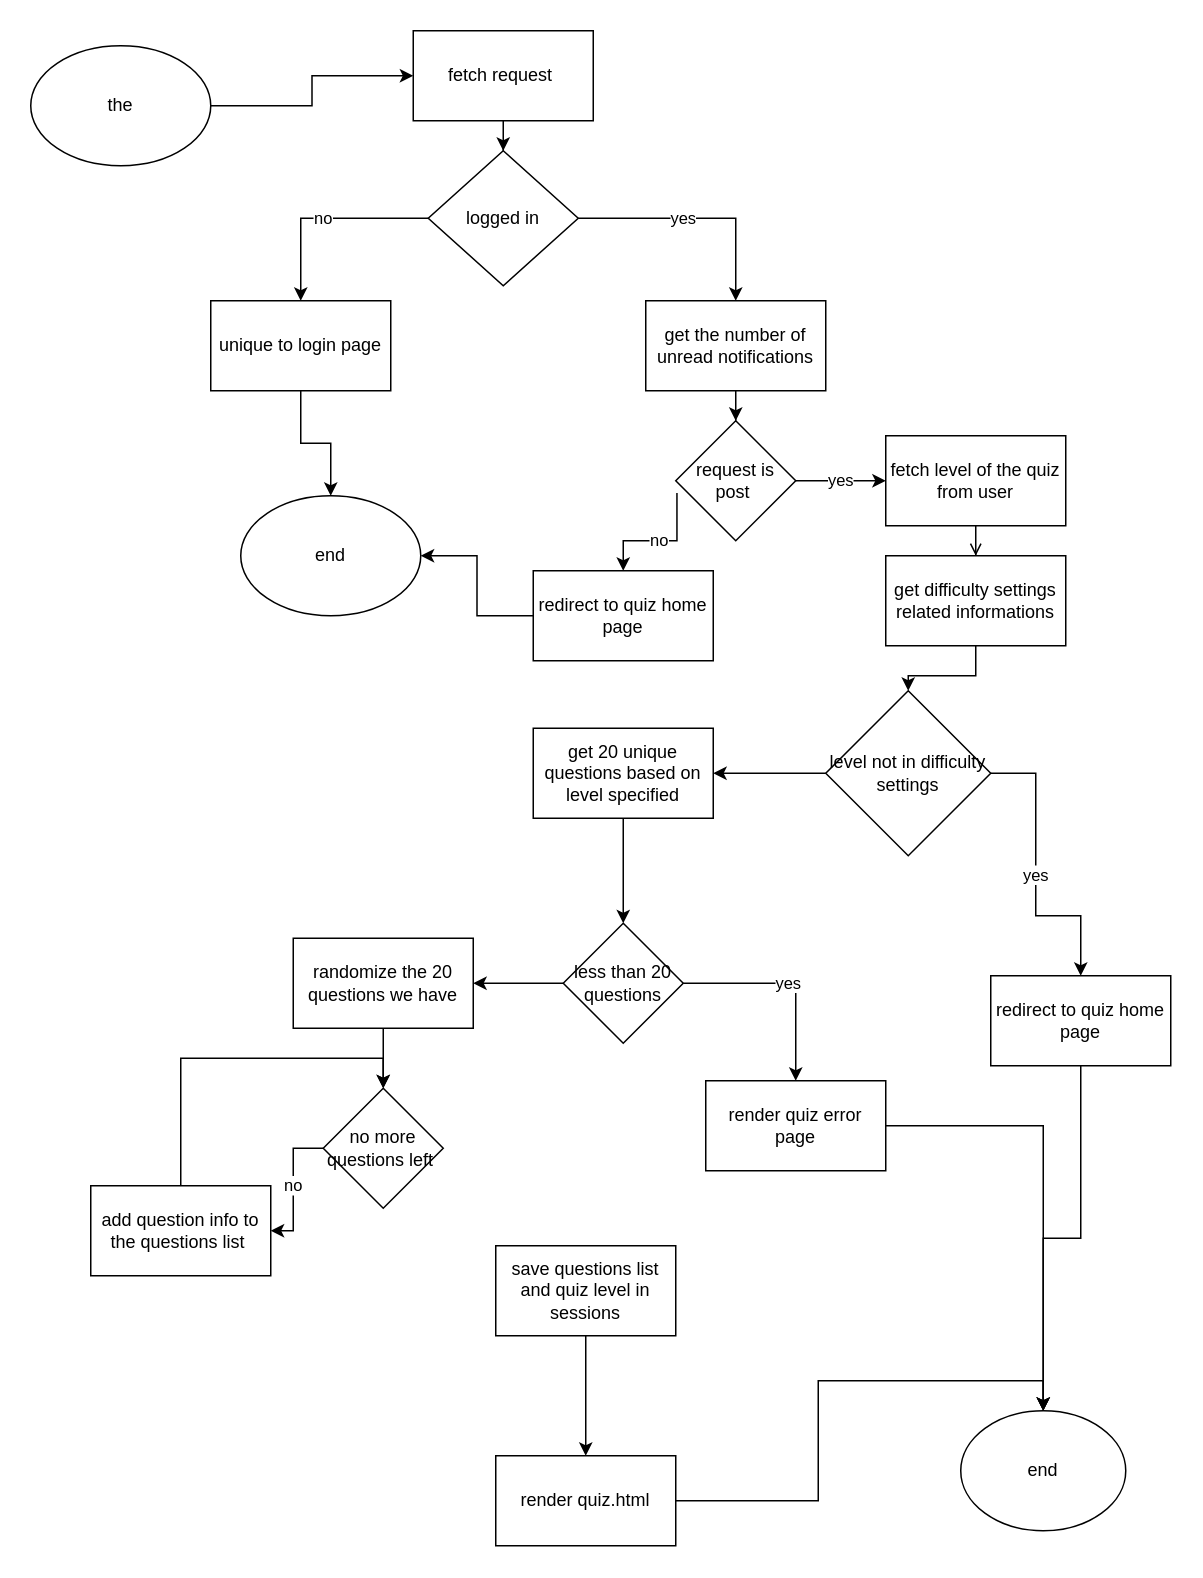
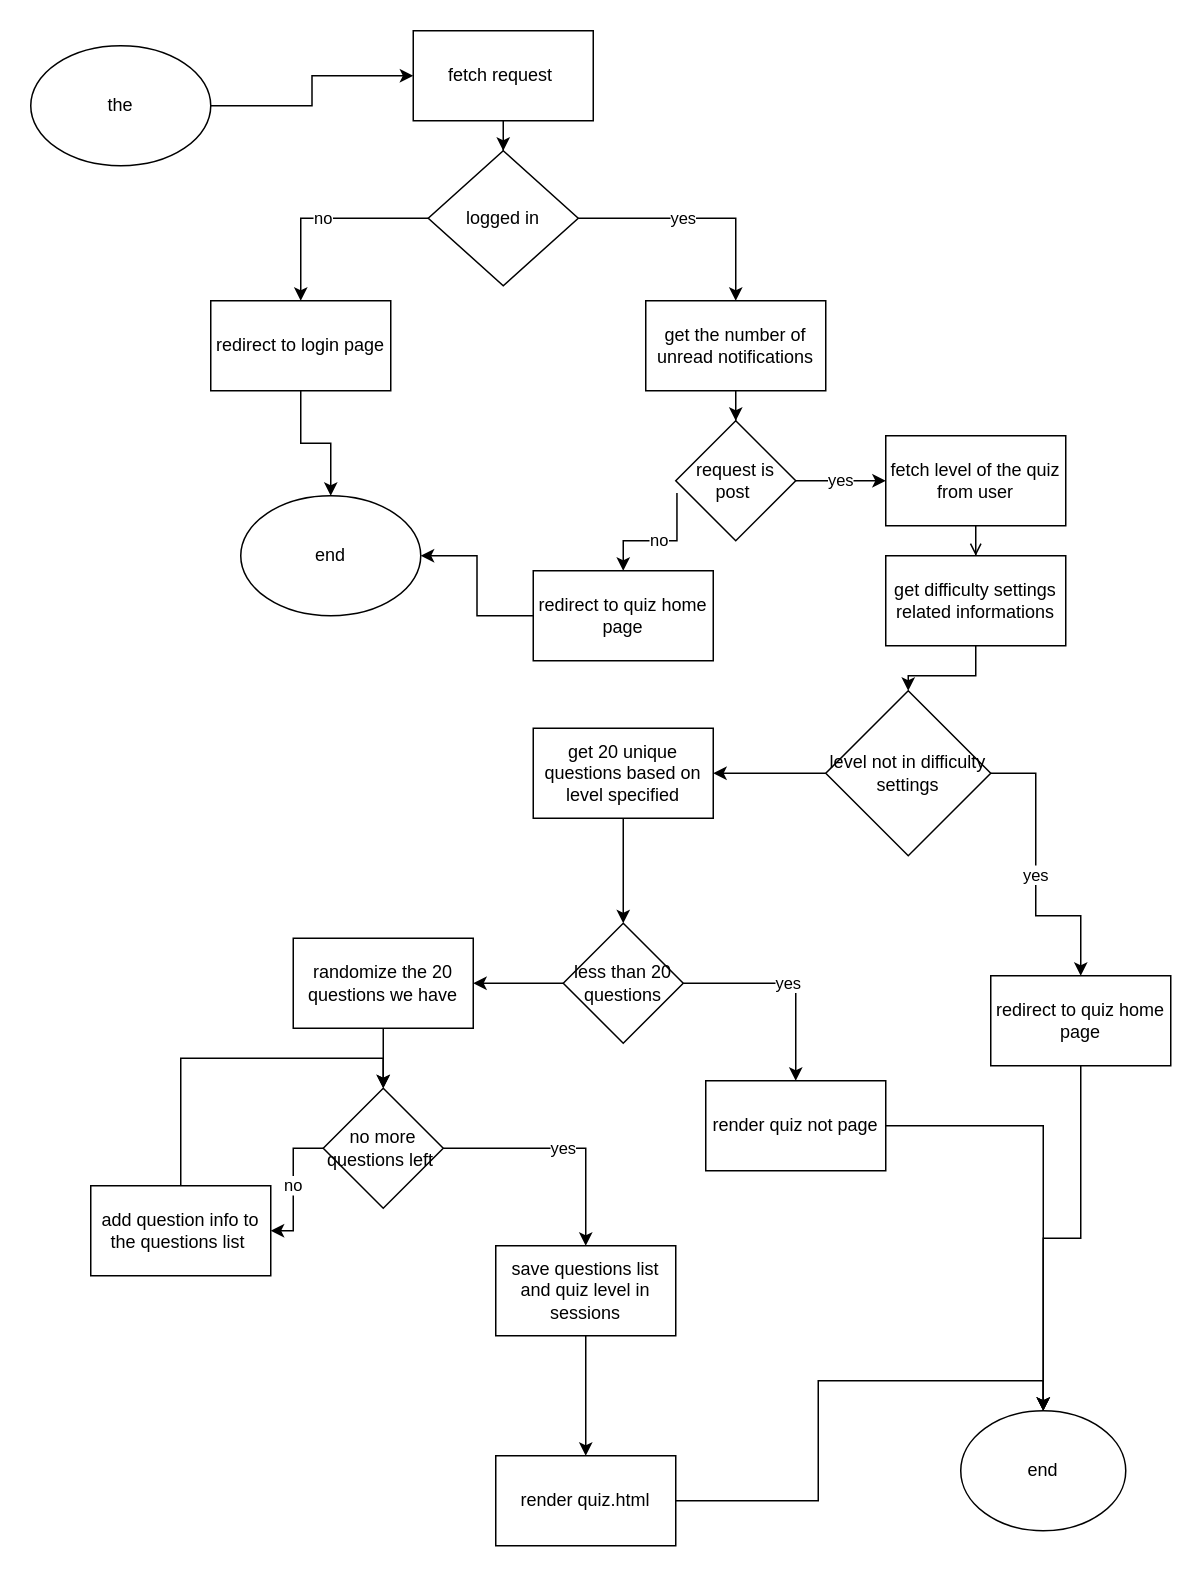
node "unique to login page": label "unique to login page" -> "redirect to login page"
node "render quiz error page": label "render quiz error page" -> "render quiz not page"
edge "no more questions left" -> "save questions list and quiz level in sessions": added, label "yes"
